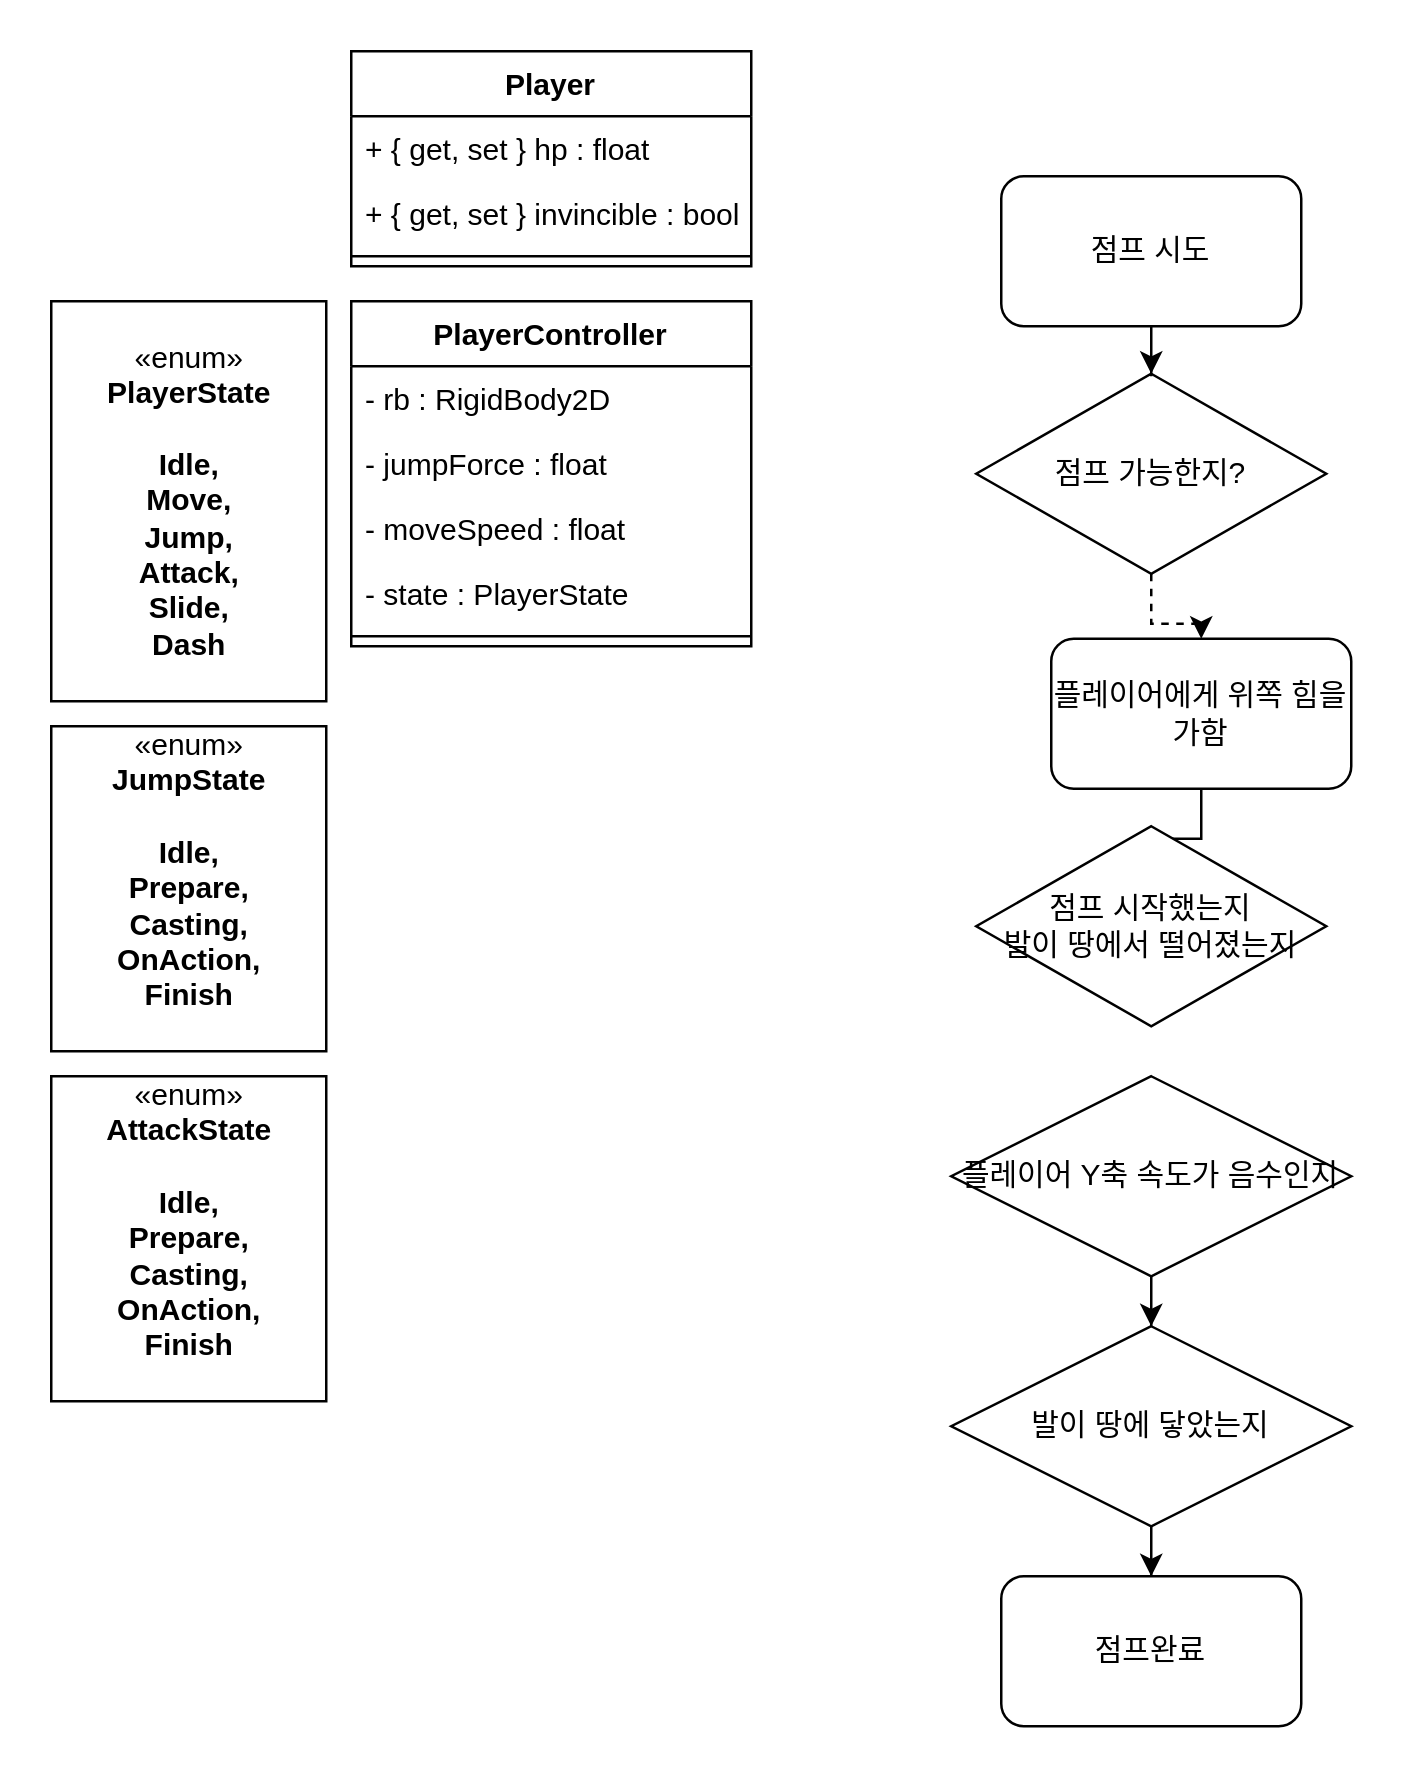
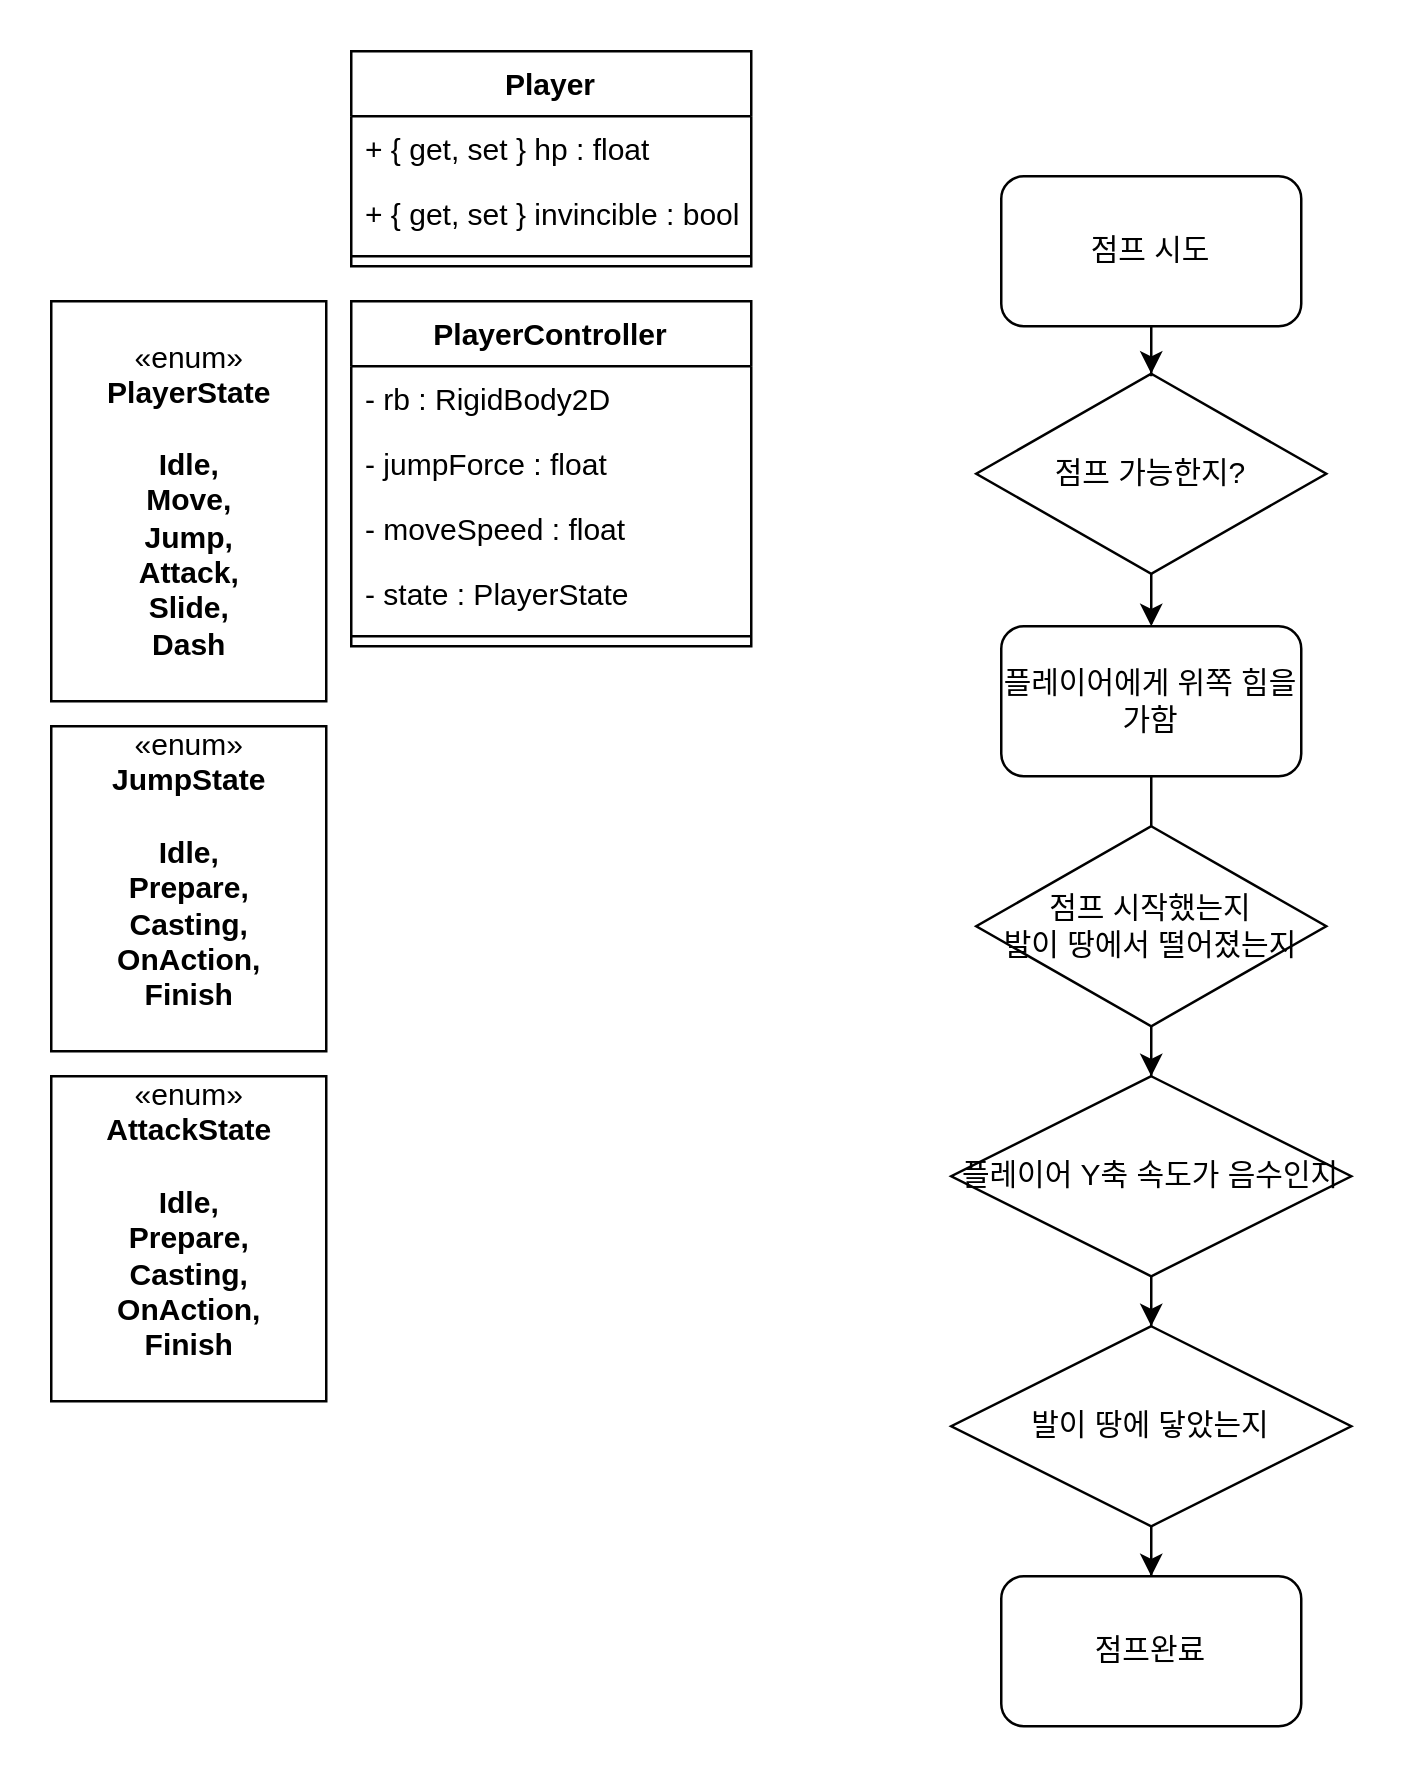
node "플레이어에게 위쪽 힘을 가함": moved (1201, 714) -> (1151, 701)
edge "점프 시작했는지 발이 땅에서 떨어졌는지" -> "플레이어 Y축 속도가 음수인지": added
